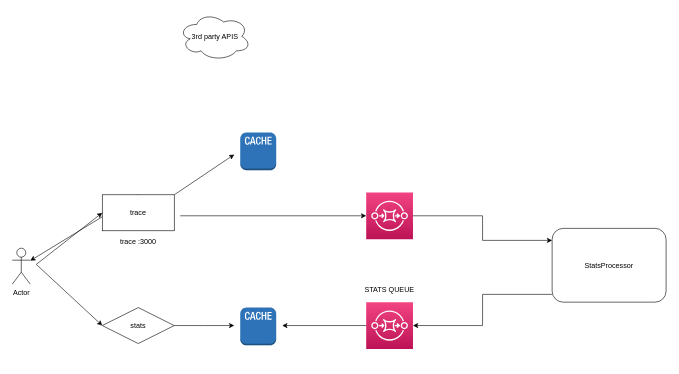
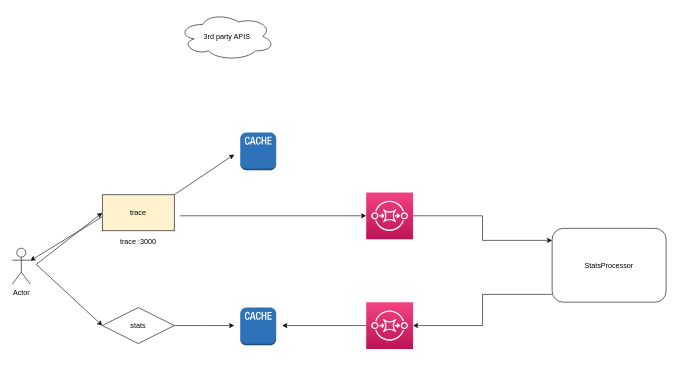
node "3rd party APIS": size 72x48 -> 96x48
node "trace": fillcolor #ffffff -> #fff2cc
node "STATS QUEUE": removed
